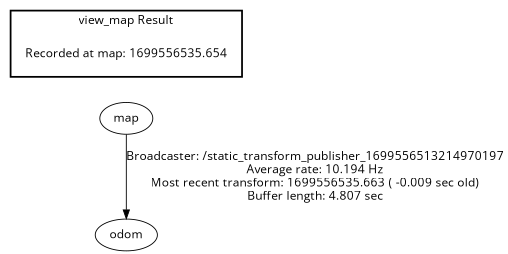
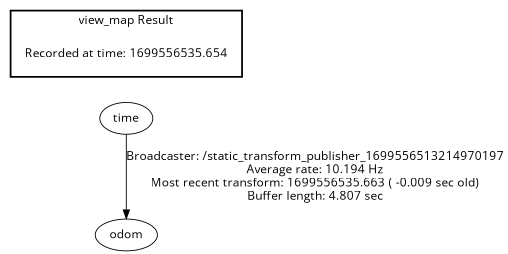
node "Recorded at map: 1699556535.654": label "Recorded at map: 1699556535.654" -> "Recorded at time: 1699556535.654"
node "map": label "map" -> "time"
